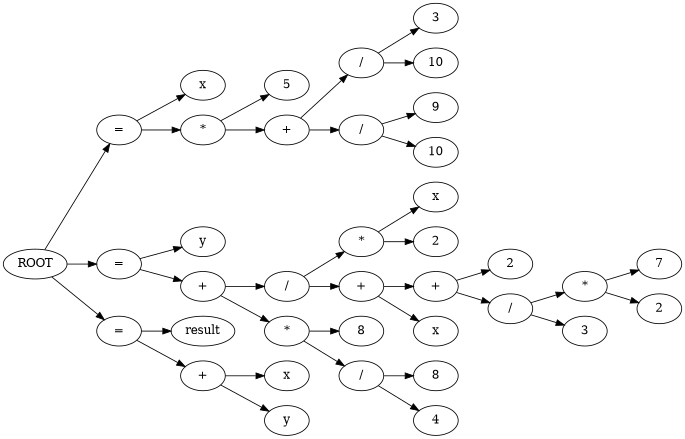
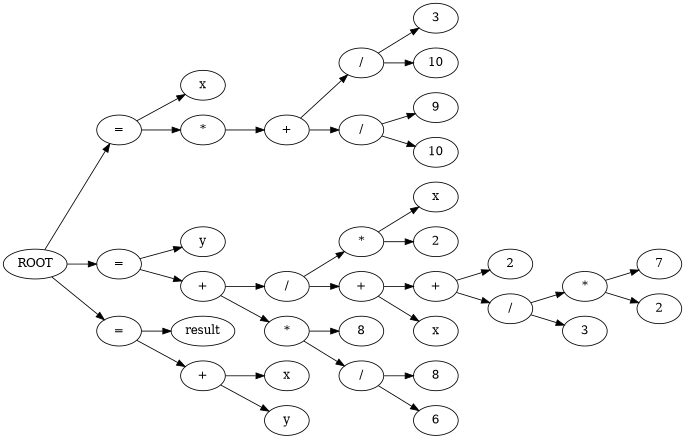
node "5": removed
node "4": label "4" -> "6"
